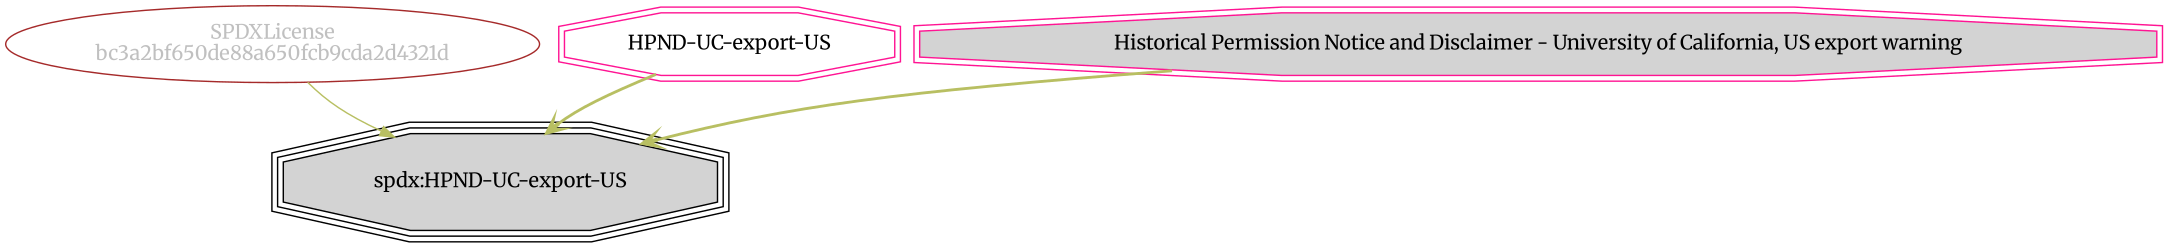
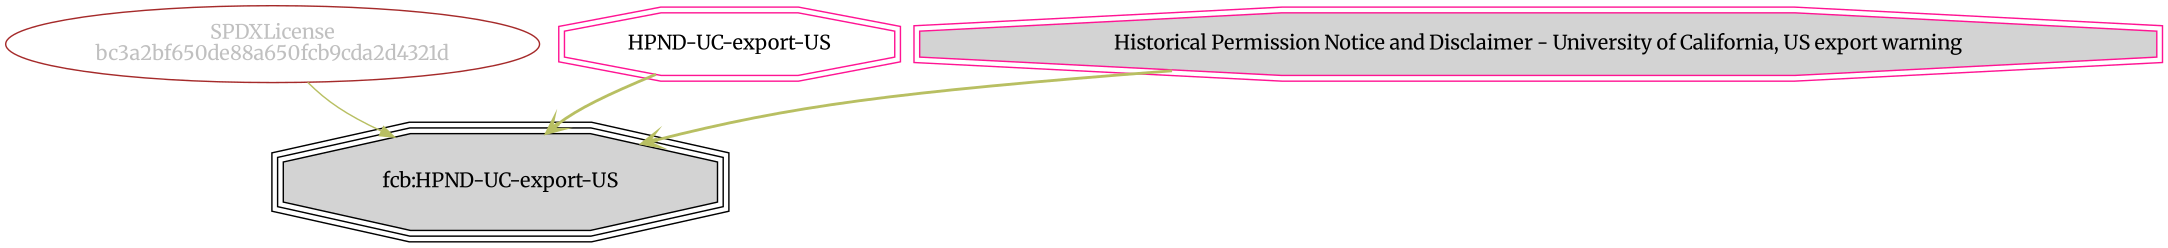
node "spdx:HPND-UC-export-US": label "spdx:HPND-UC-export-US" -> "fcb:HPND-UC-export-US"
